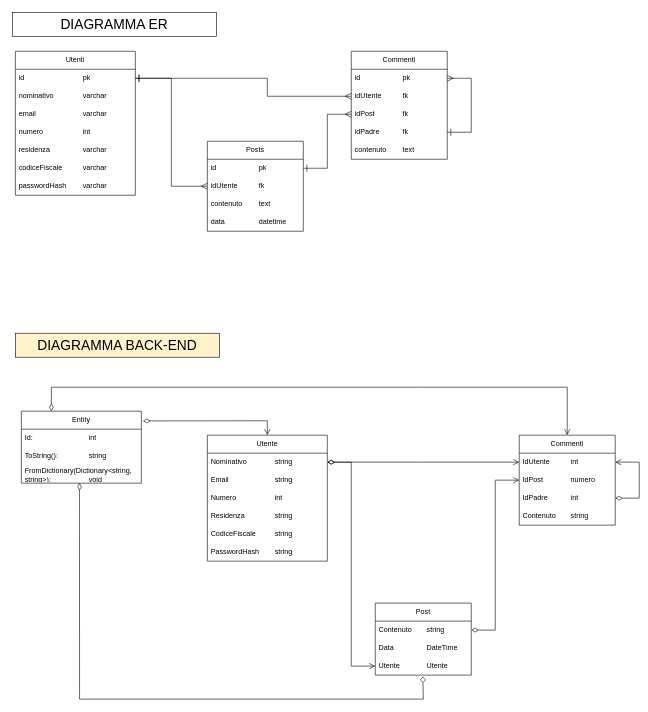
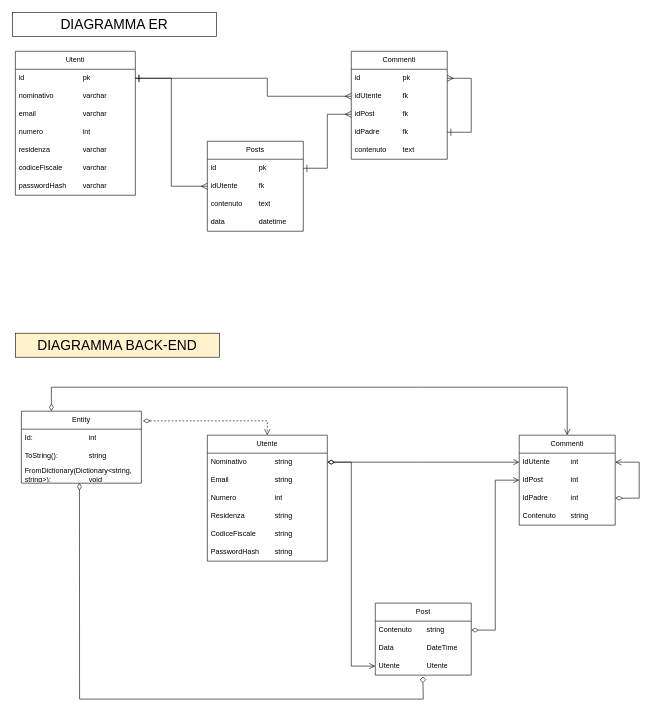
edge "Entity" -- "Utente": style solid -> dashed
node "IdPost numero": label "IdPost numero" -> "IdPost int"
